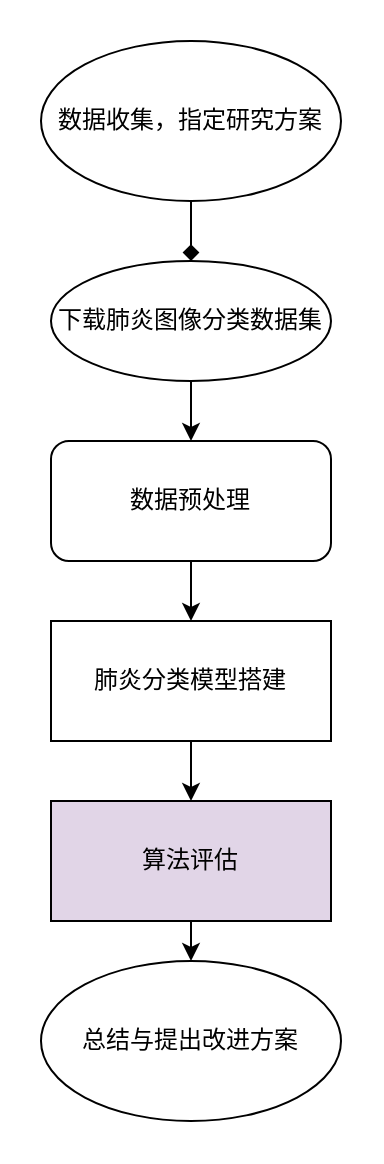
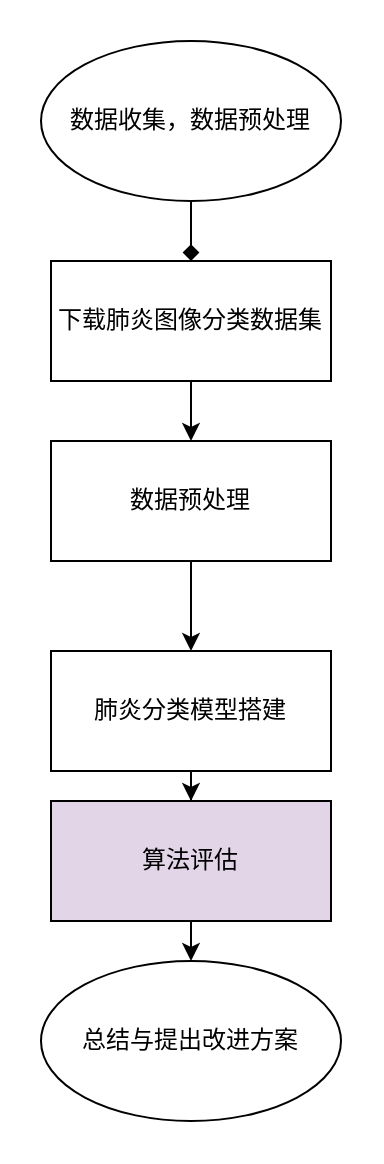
node "数据收集，指定研究方案": label "数据收集，指定研究方案" -> "数据收集，数据预处理"
node "下载肺炎图像分类数据集": shape ellipse -> rectangle
node "数据预处理": shape rounded rectangle -> rectangle
node "肺炎分类模型搭建": moved (191, 681) -> (191, 711)
